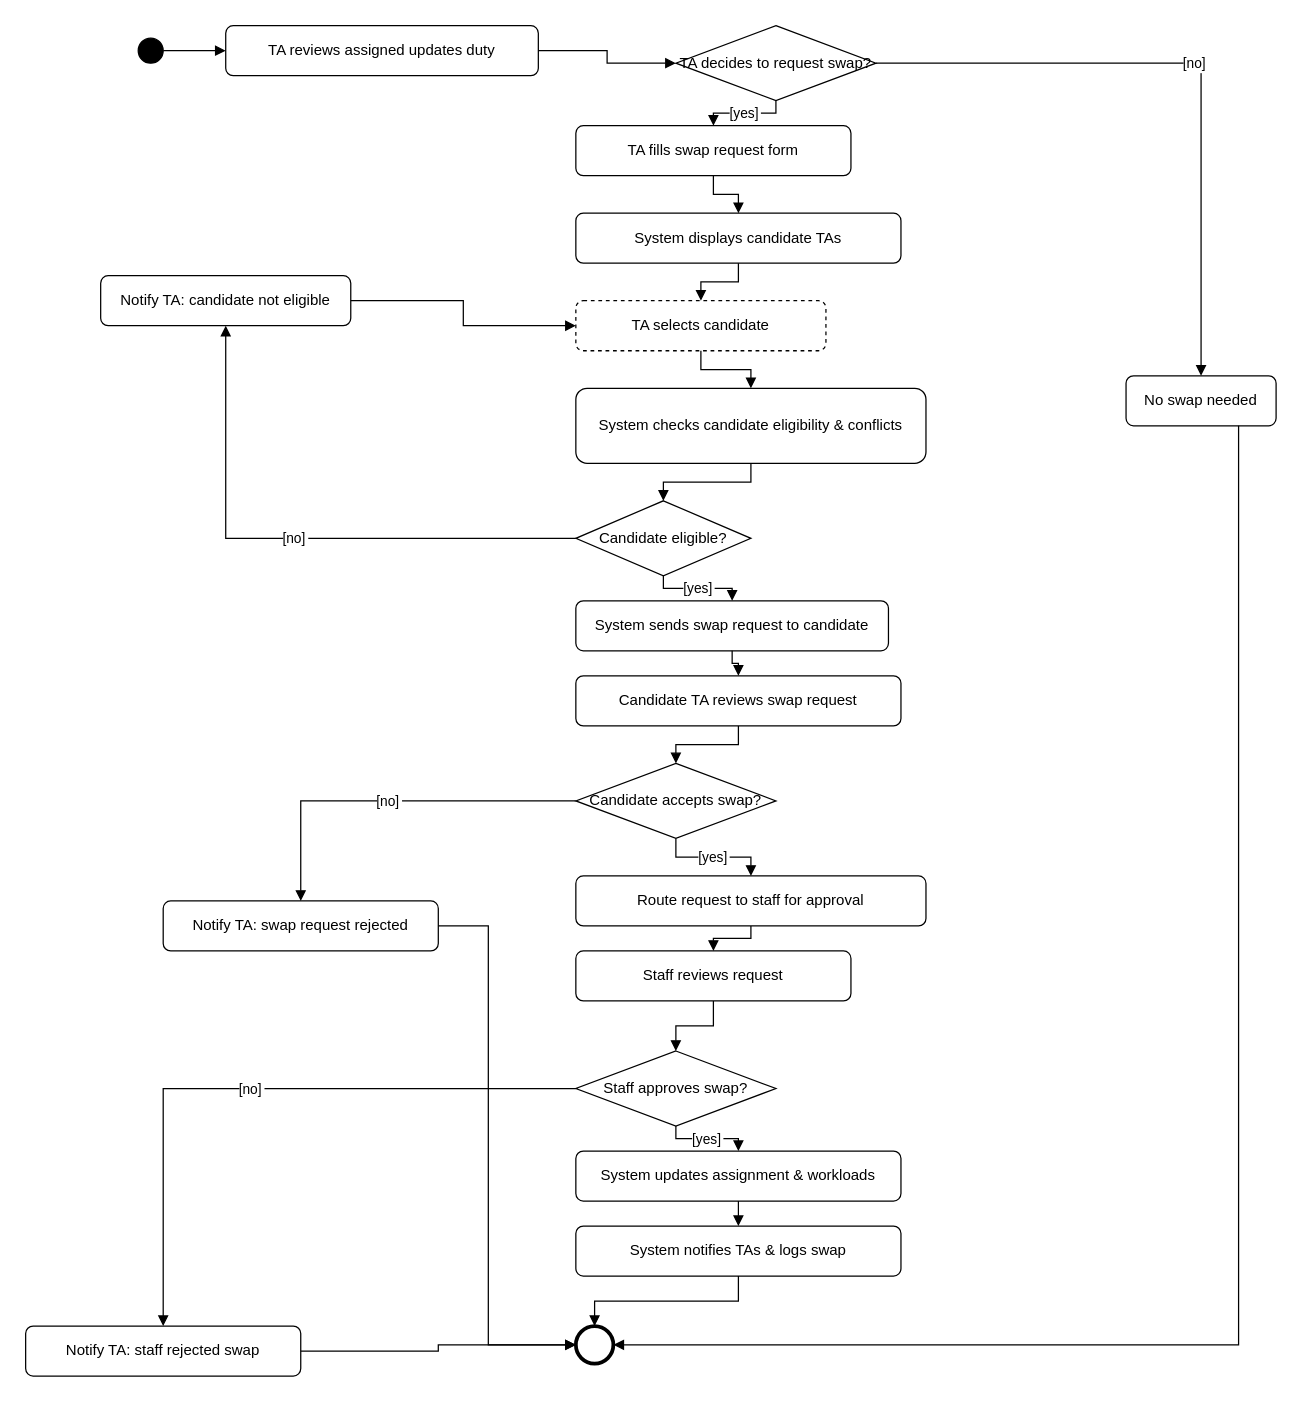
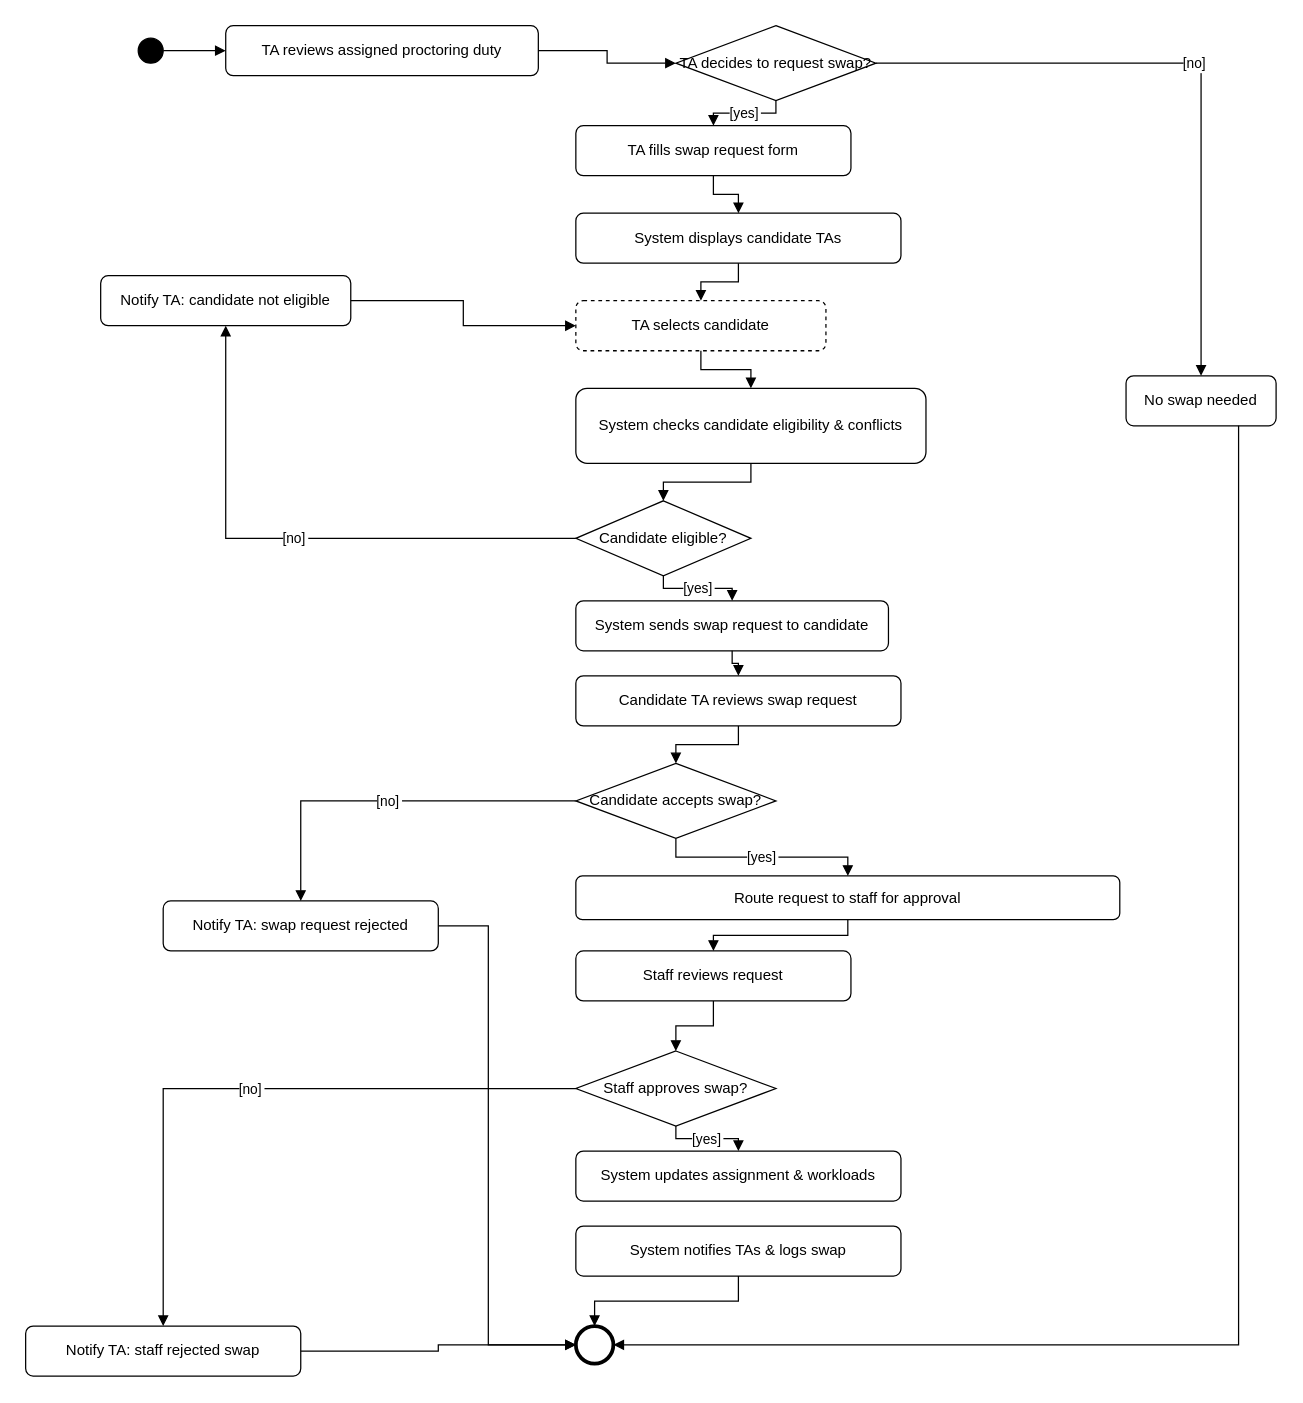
node "TA reviews assigned updates duty": label "TA reviews assigned updates duty" -> "TA reviews assigned proctoring duty"
node "Route request to staff for approval": size 350x50 -> 544x44
edge "System updates assignment & workloads" -> "System notifies TAs & logs swap": removed
